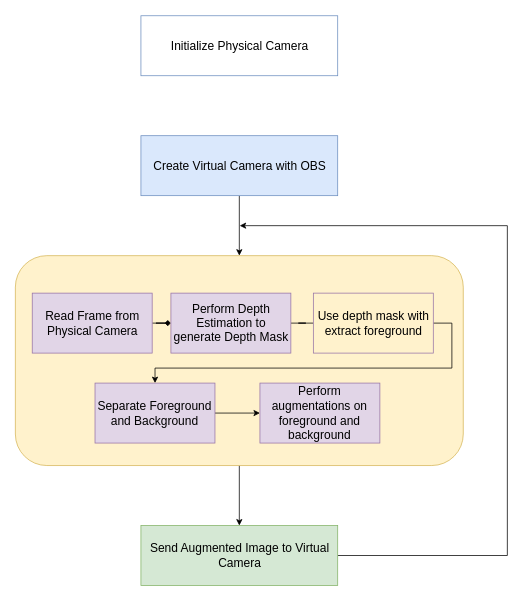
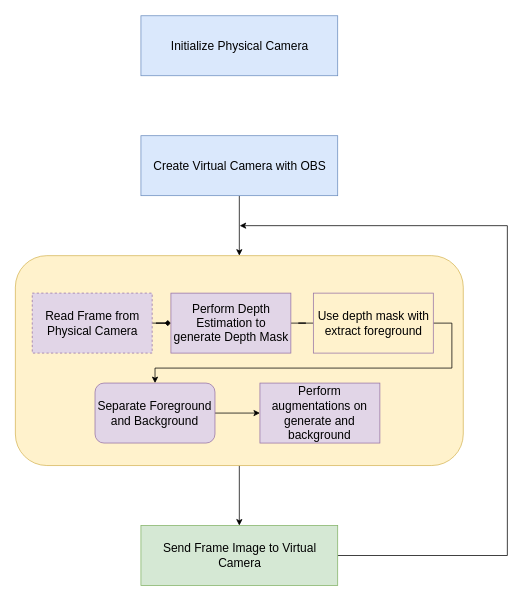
node "Initialize Physical Camera": fillcolor #ffffff -> #dae8fc
node "Read Frame from Physical Camera": style solid -> dashed
node "Separate Foreground and Background": shape rectangle -> rounded rectangle
node "Perform augmentations on foreground and background": label "Perform augmentations on foreground and background" -> "Perform augmentations on generate and background"
node "Send Augmented Image to Virtual Camera": label "Send Augmented Image to Virtual Camera" -> "Send Frame Image to Virtual Camera"
